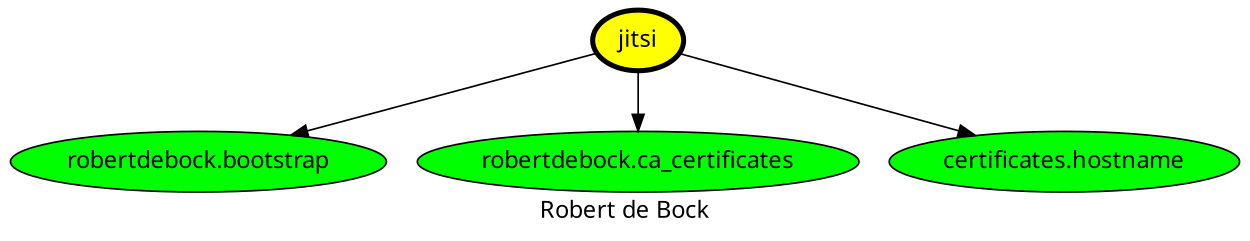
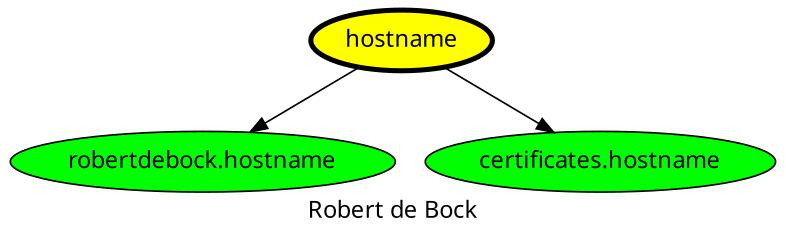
node "jitsi": label "jitsi" -> "hostname"
node "robertdebock.bootstrap": label "robertdebock.bootstrap" -> "robertdebock.hostname"
node "robertdebock.ca_certificates": removed
